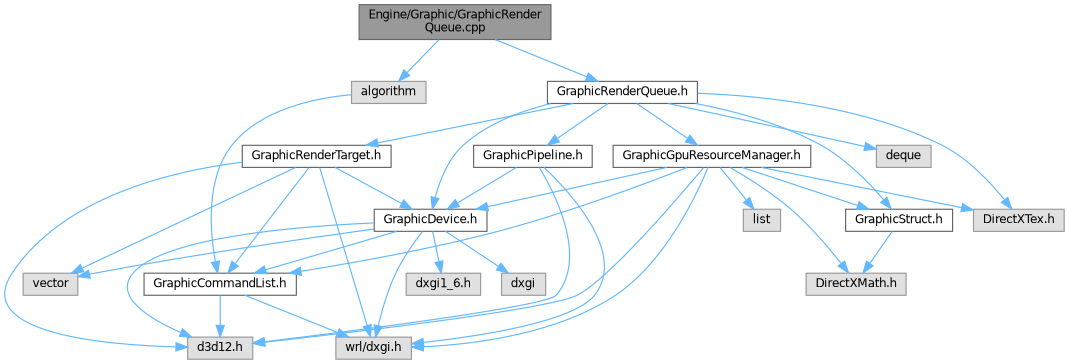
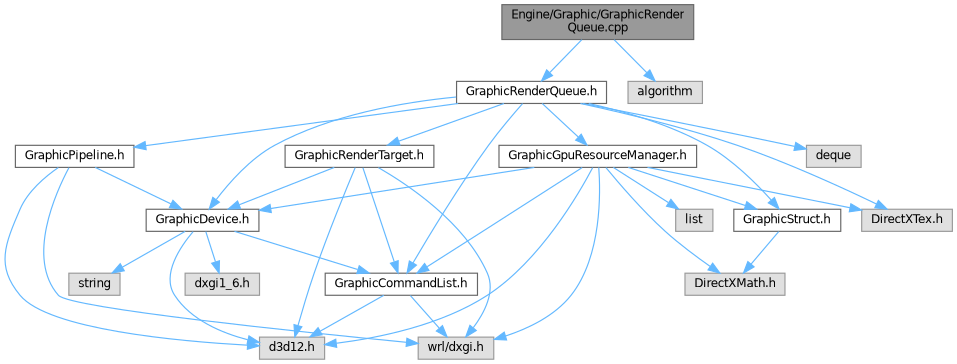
edge "algorithm" -> "GraphicCommandList.h": now "GraphicRenderQueue.h" -> "GraphicCommandList.h"
edge "GraphicDevice.h" -> "wrl/dxgi.h": removed
node "vector": removed
node "dxgi": label "dxgi" -> "string"
